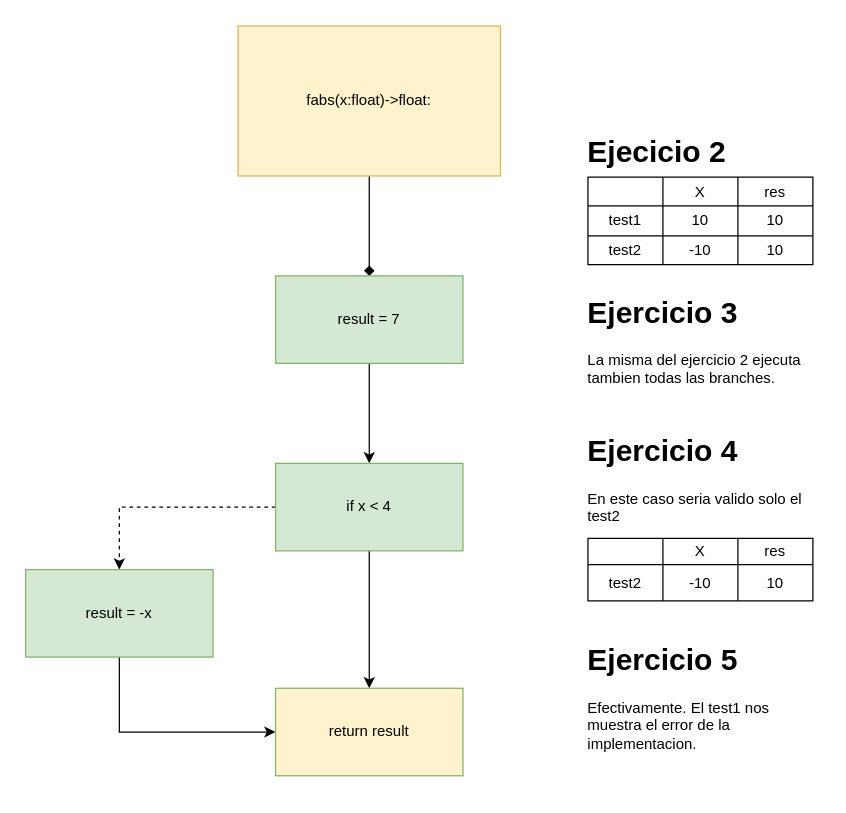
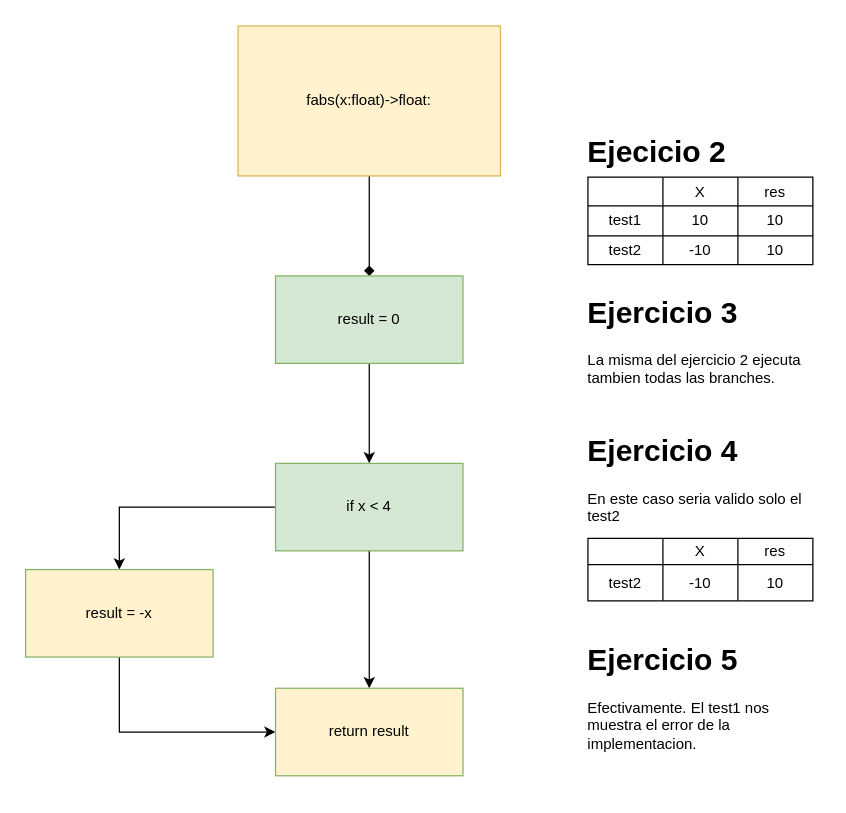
node "result = 7": label "result = 7" -> "result = 0"
edge "if x < 4" -> "result = -x": style dashed -> solid
node "result = -x": fillcolor #d5e8d4 -> #fff2cc
